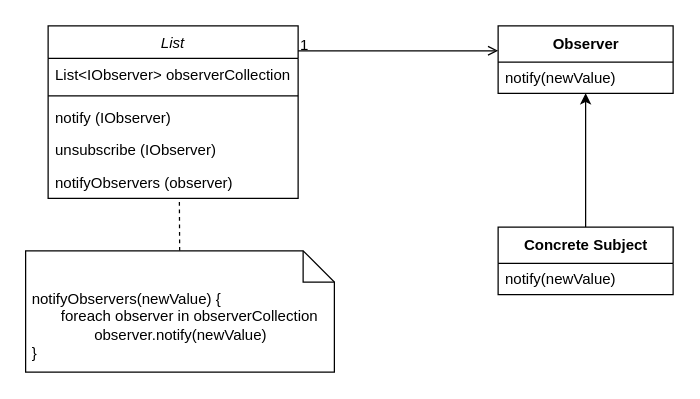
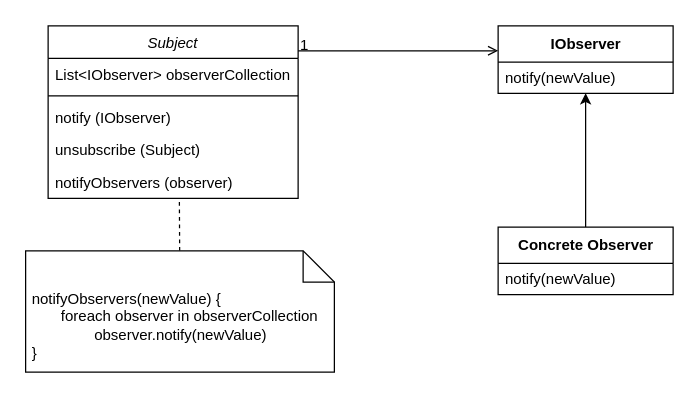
node "List": label "List" -> "Subject"
node "Observer": label "Observer" -> "IObserver"
node "unsubscribe (IObserver)": label "unsubscribe (IObserver)" -> "unsubscribe (Subject)"
node "Concrete Subject": label "Concrete Subject" -> "Concrete Observer"
